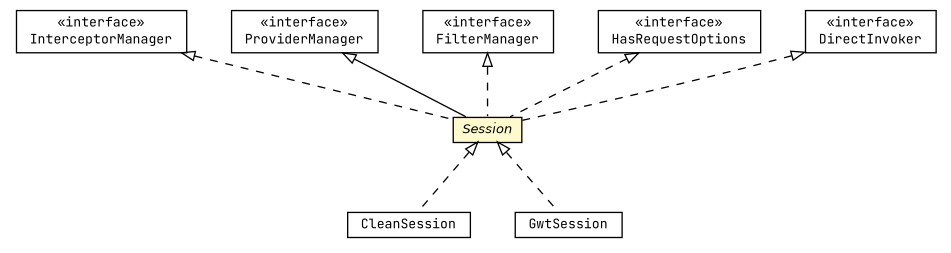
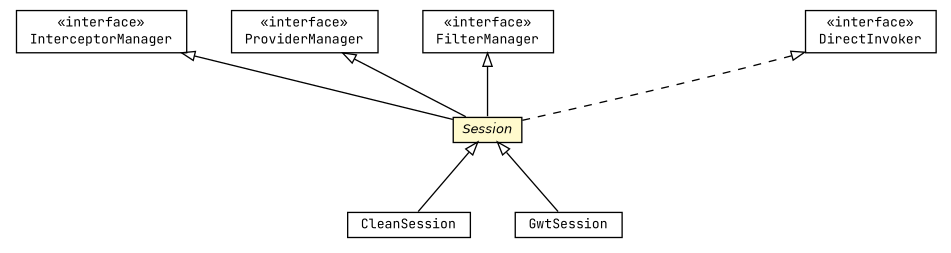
node "HasRequestOptions": removed
edge "Session" -> "InterceptorManager": style dashed -> solid
edge "Session" -> "FilterManager": style dashed -> solid
edge "CleanSession" -> "Session": style dashed -> solid
edge "GwtSession" -> "Session": style dashed -> solid
